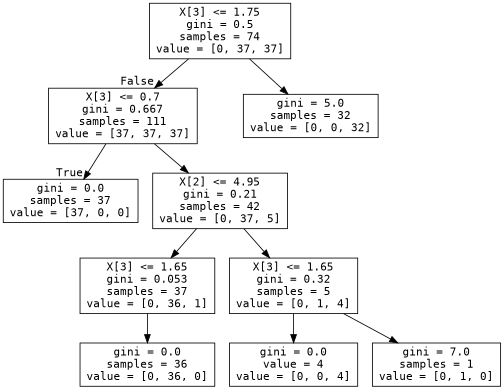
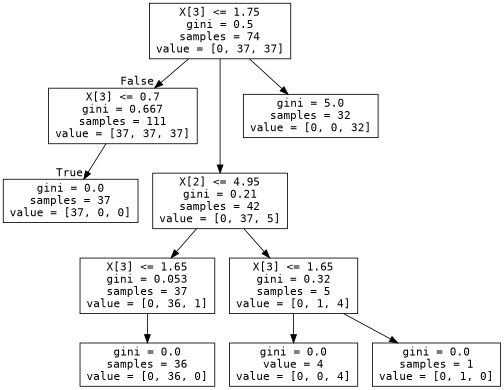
edge "X[3] <= 0.7 gini = 0.667 samples = 111 value = [37, 37, 37]" -> "X[2] <= 4.95 gini = 0.21 samples = 42 value = [0, 37, 5]": now "X[3] <= 1.75 gini = 0.5 samples = 74 value = [0, 37, 37]" -> "X[2] <= 4.95 gini = 0.21 samples = 42 value = [0, 37, 5]"
node "gini = 7.0 samples = 1 value = [0, 1, 0]": label "gini = 7.0 samples = 1 value = [0, 1, 0]" -> "gini = 0.0 samples = 1 value = [0, 1, 0]"
